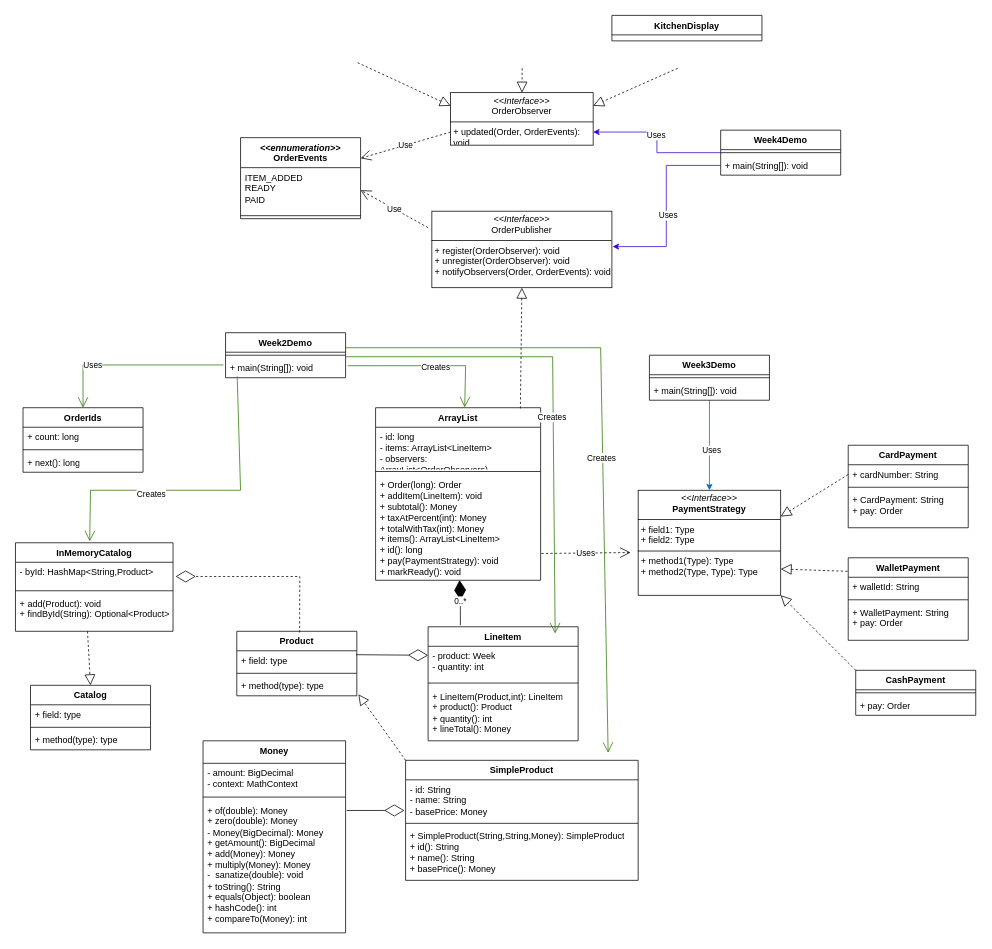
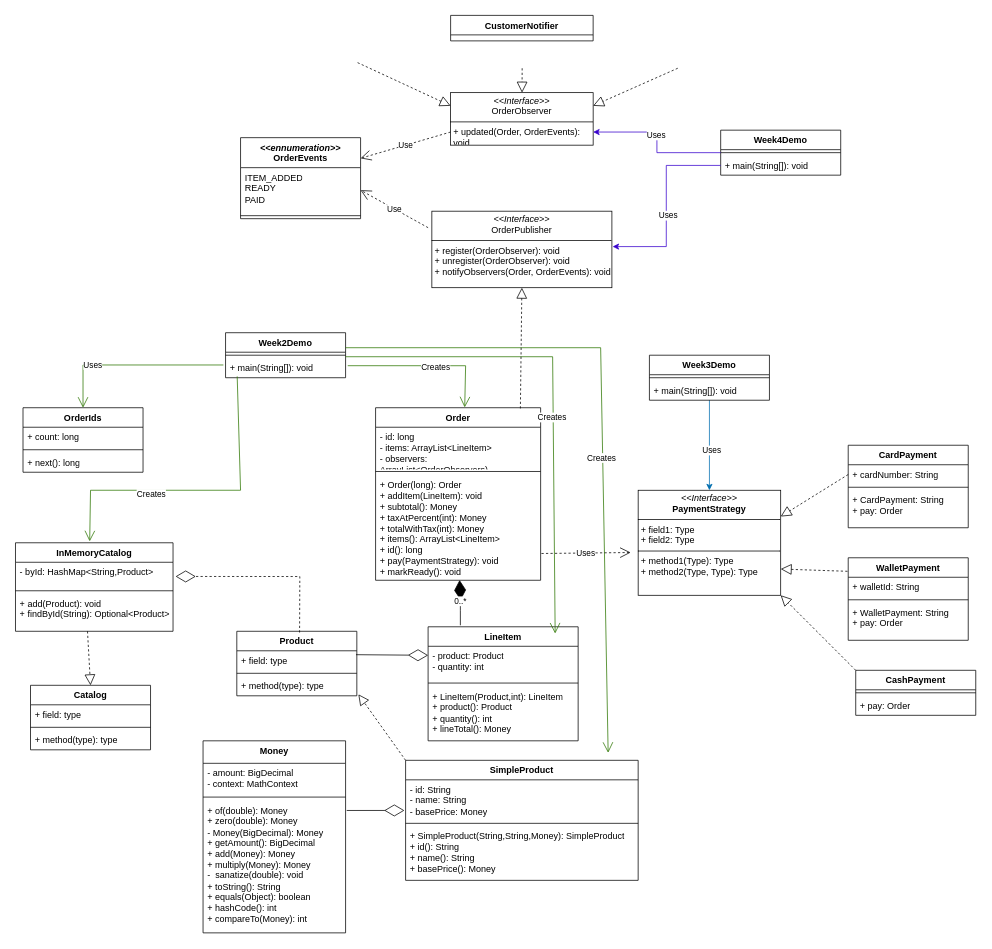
node "CustomerNotifier": added
node "KitchenDisplay": removed
node "ArrayList": label "ArrayList" -> "Order"
node "- product: Week - quantity: int": label "- product: Week - quantity: int" -> "- product: Product - quantity: int"
